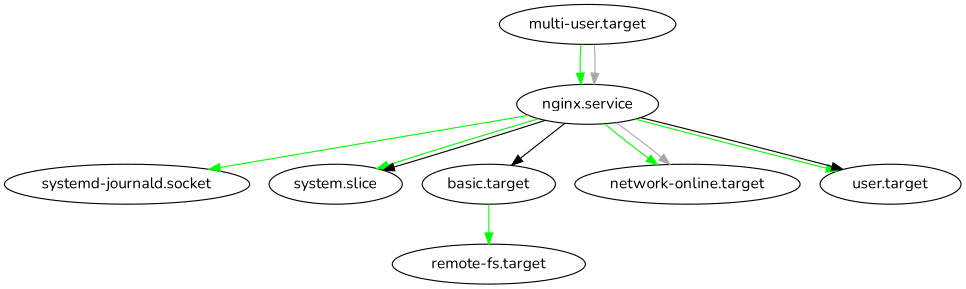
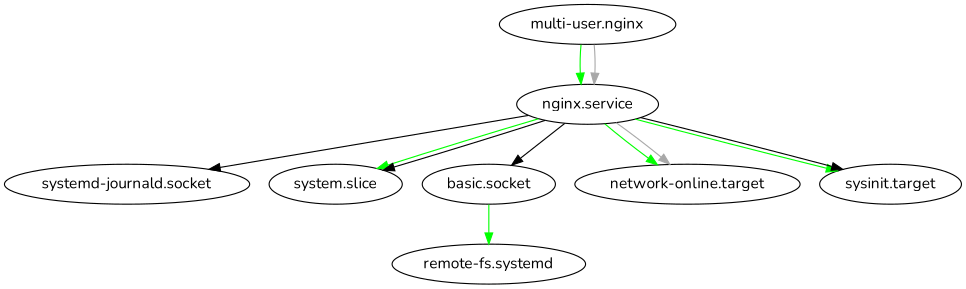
node "multi-user.target": label "multi-user.target" -> "multi-user.nginx"
edge "nginx.service" -> "systemd-journald.socket": color green -> black
node "basic.target": label "basic.target" -> "basic.socket"
node "user.target": label "user.target" -> "sysinit.target"
node "remote-fs.target": label "remote-fs.target" -> "remote-fs.systemd"
